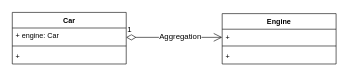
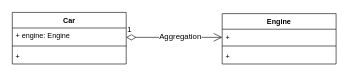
node "+ engine: Car": label "+ engine: Car" -> "+ engine: Engine"
